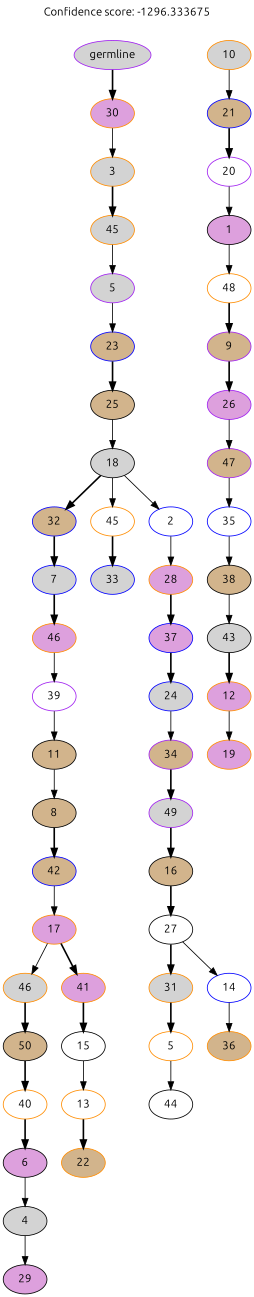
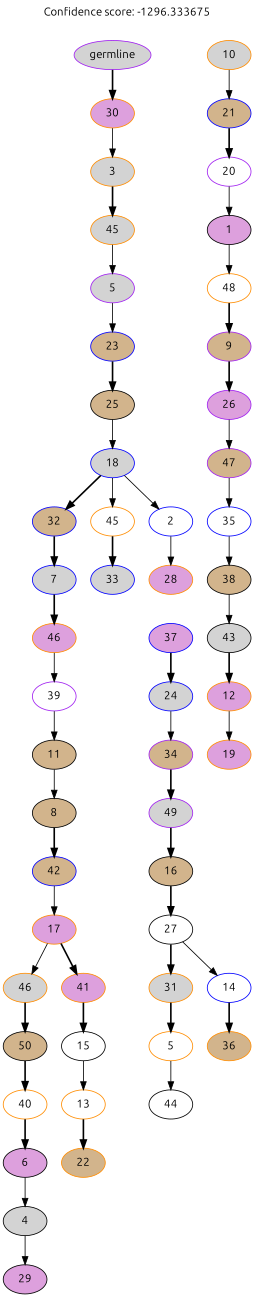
node "18": color black -> blue
edge "28" -> "37": removed
edge "14" -> "36": style solid -> bold
